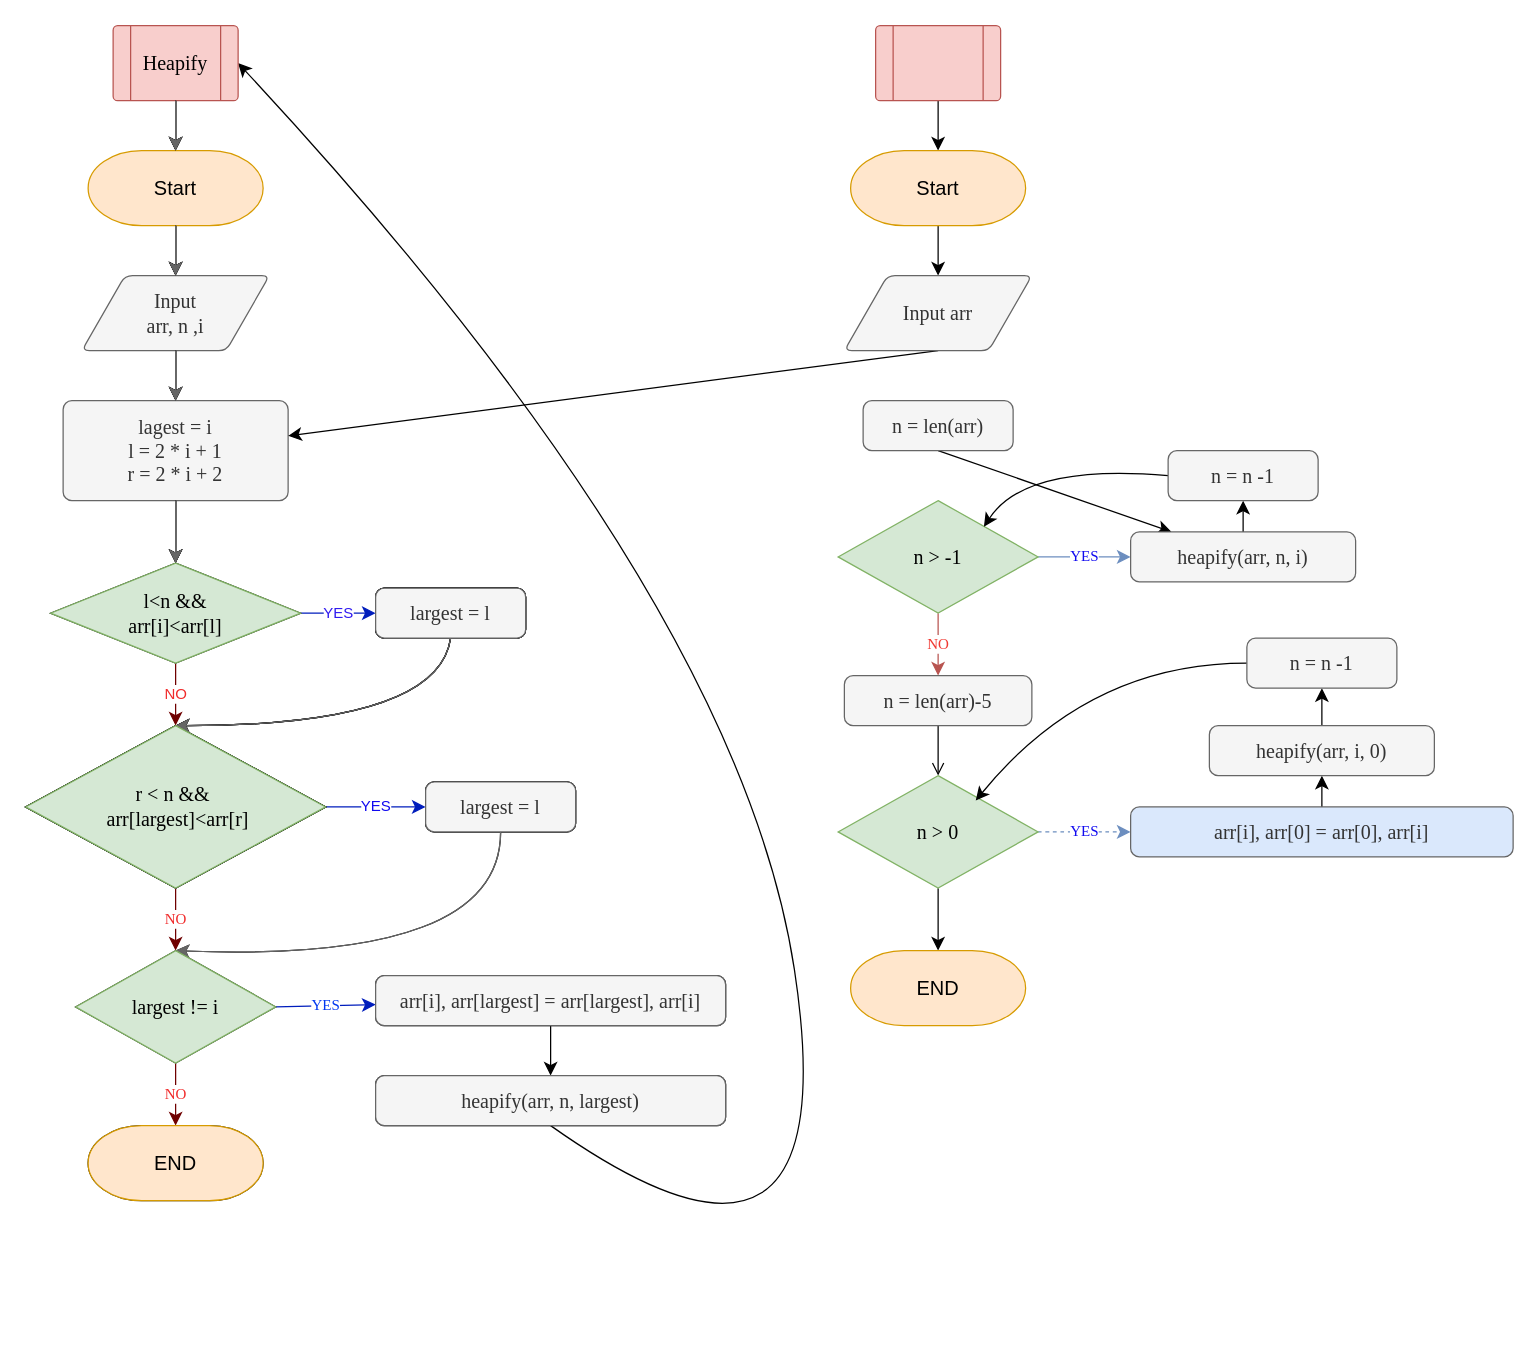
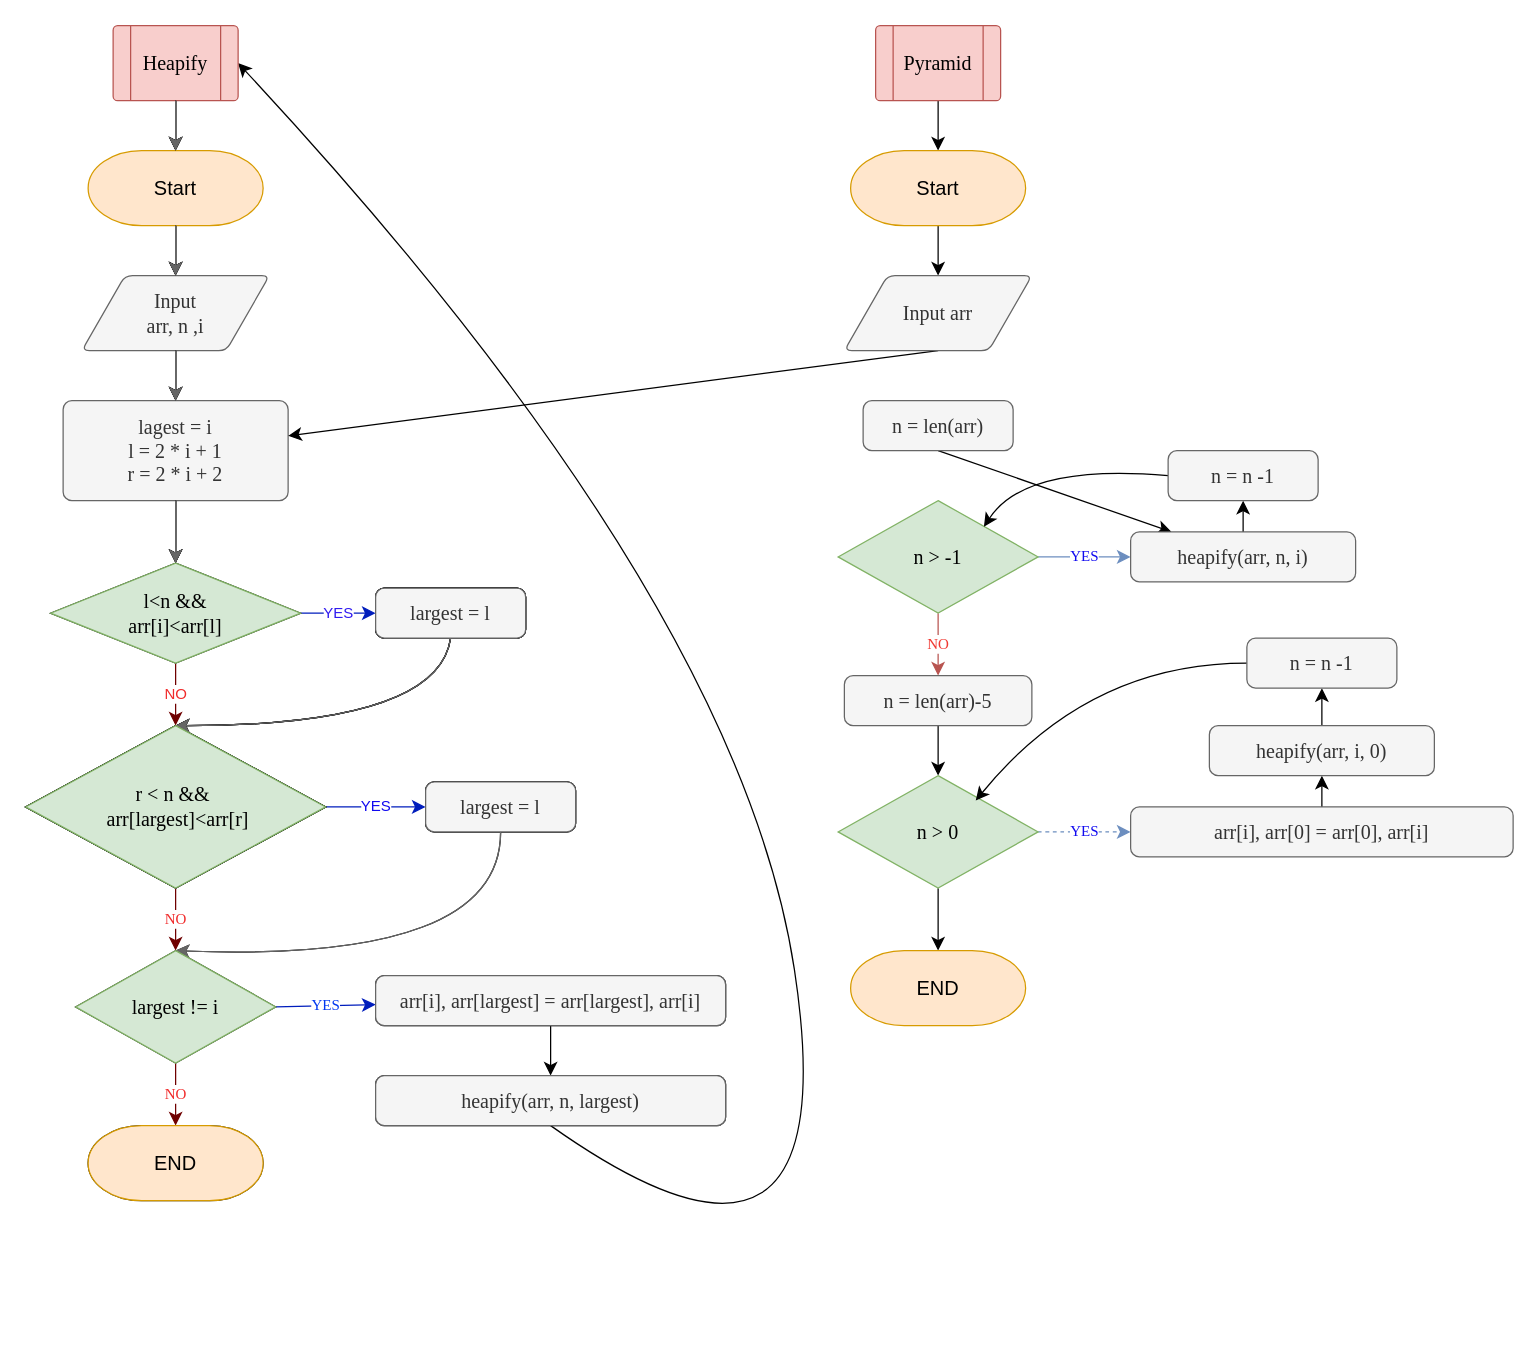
node "Pyramid": added
edge "n = len(arr)-5" -> "n > 0": arrowhead open -> classic
node "arr[i], arr[0] = arr[0], arr[i]": fillcolor #dae8fc -> #f5f5f5
